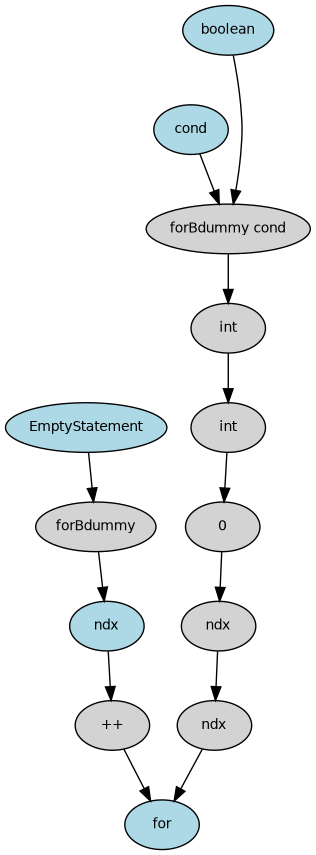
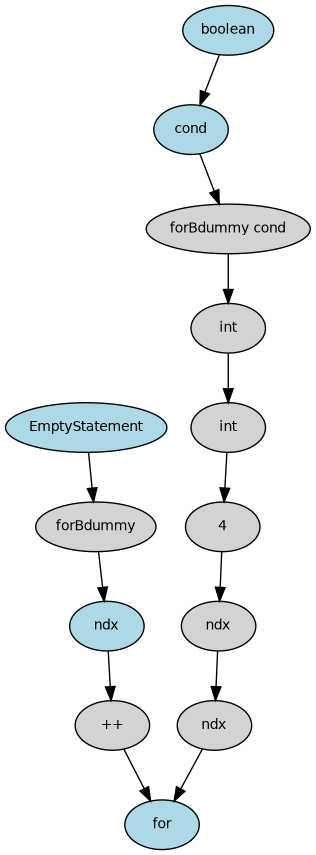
edge "boolean" -> "forBdummy cond": now "boolean" -> "cond"
node "0": label "0" -> "4"
